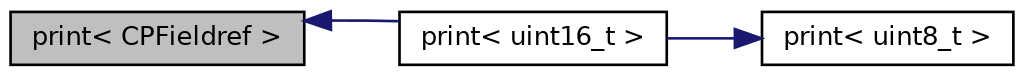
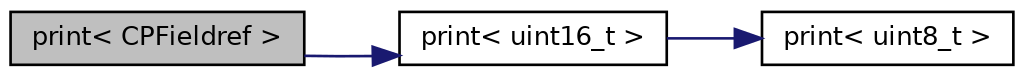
edge "print< uint16_t >" -> "print< CPFieldref >": reversed
